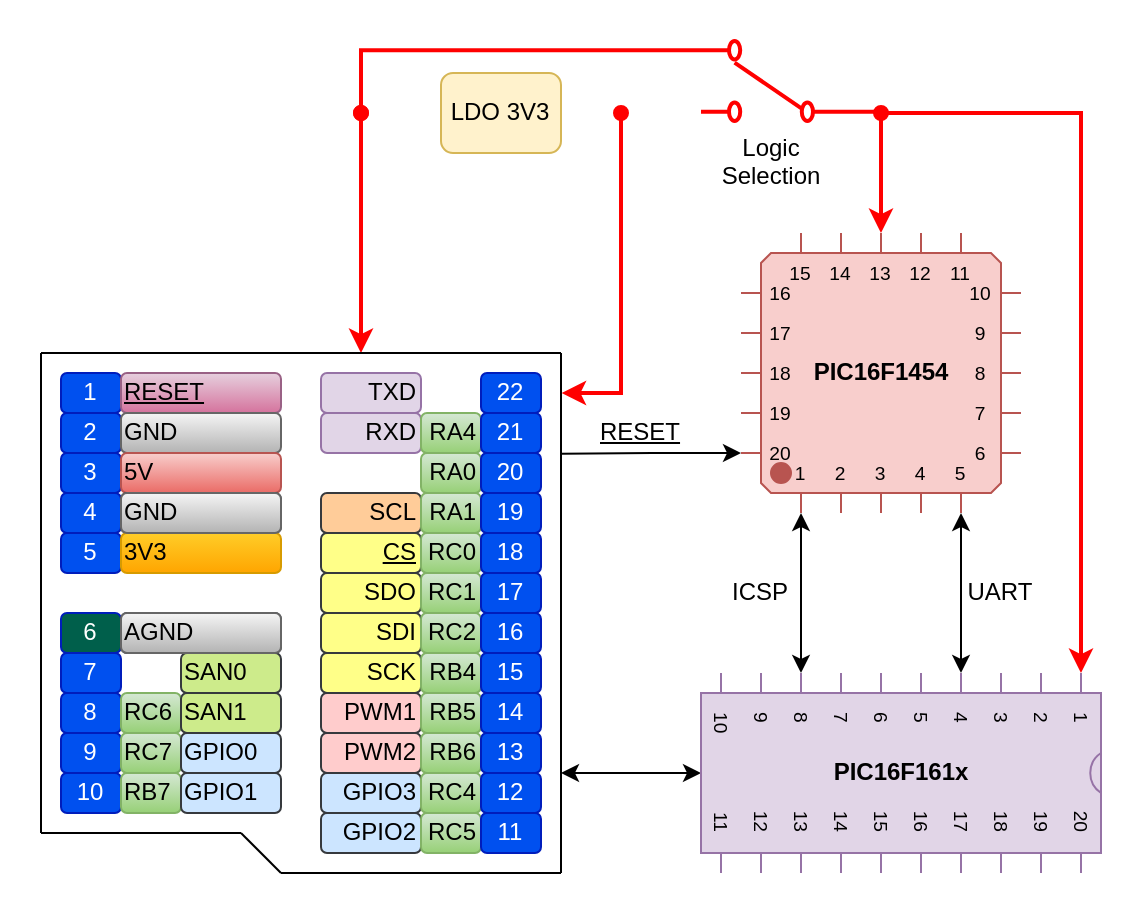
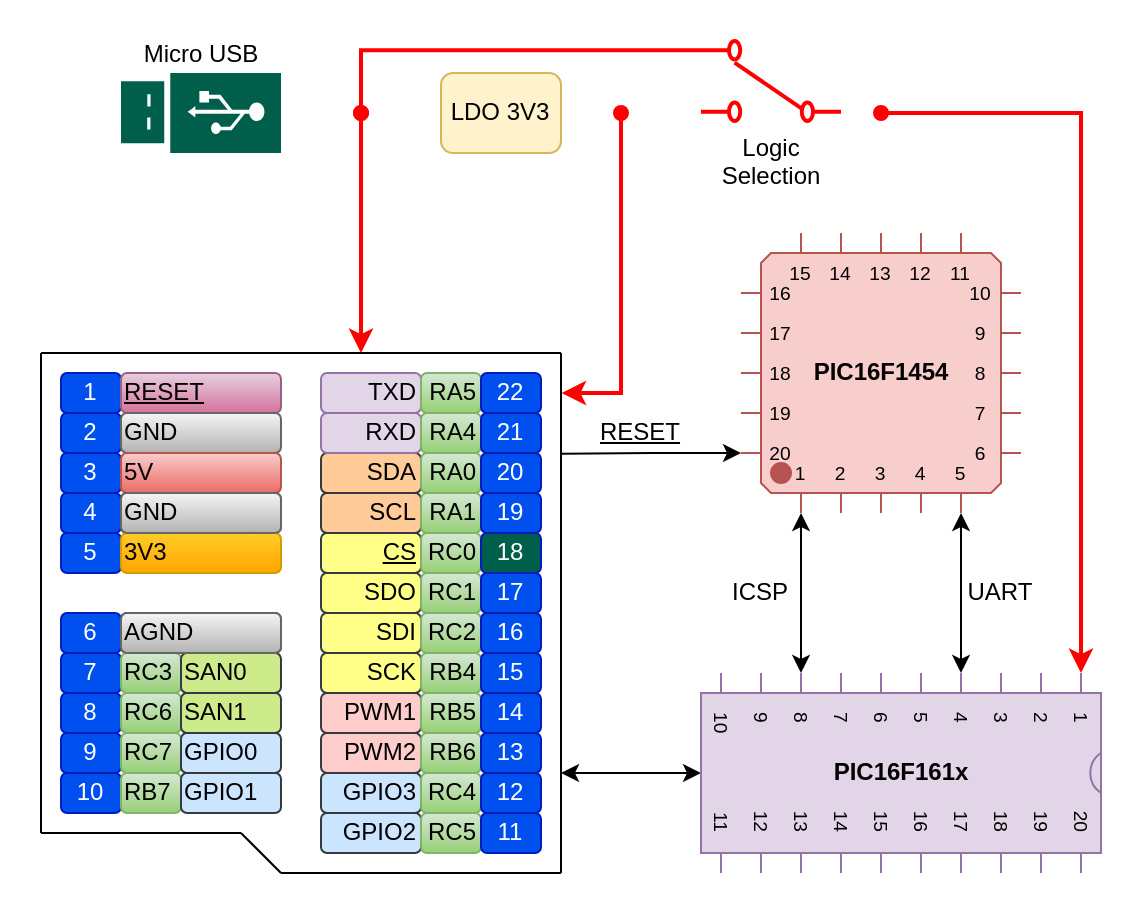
node "Micro USB": added
edge "Logic Selection" -> "PIC16F1454": removed
node "RA5": added
node "SDA": added
node "18": fillcolor #0050ef -> #005f4b
node "6": fillcolor #005f4b -> #0050ef
node "RC3": added
